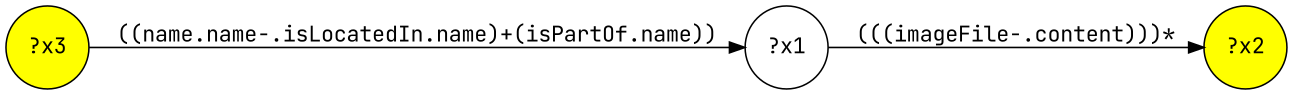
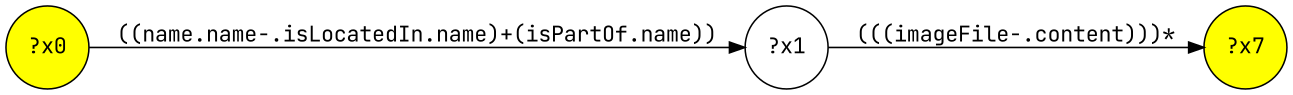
node "?x3": label "?x3" -> "?x0"
node "?x2": label "?x2" -> "?x7"
